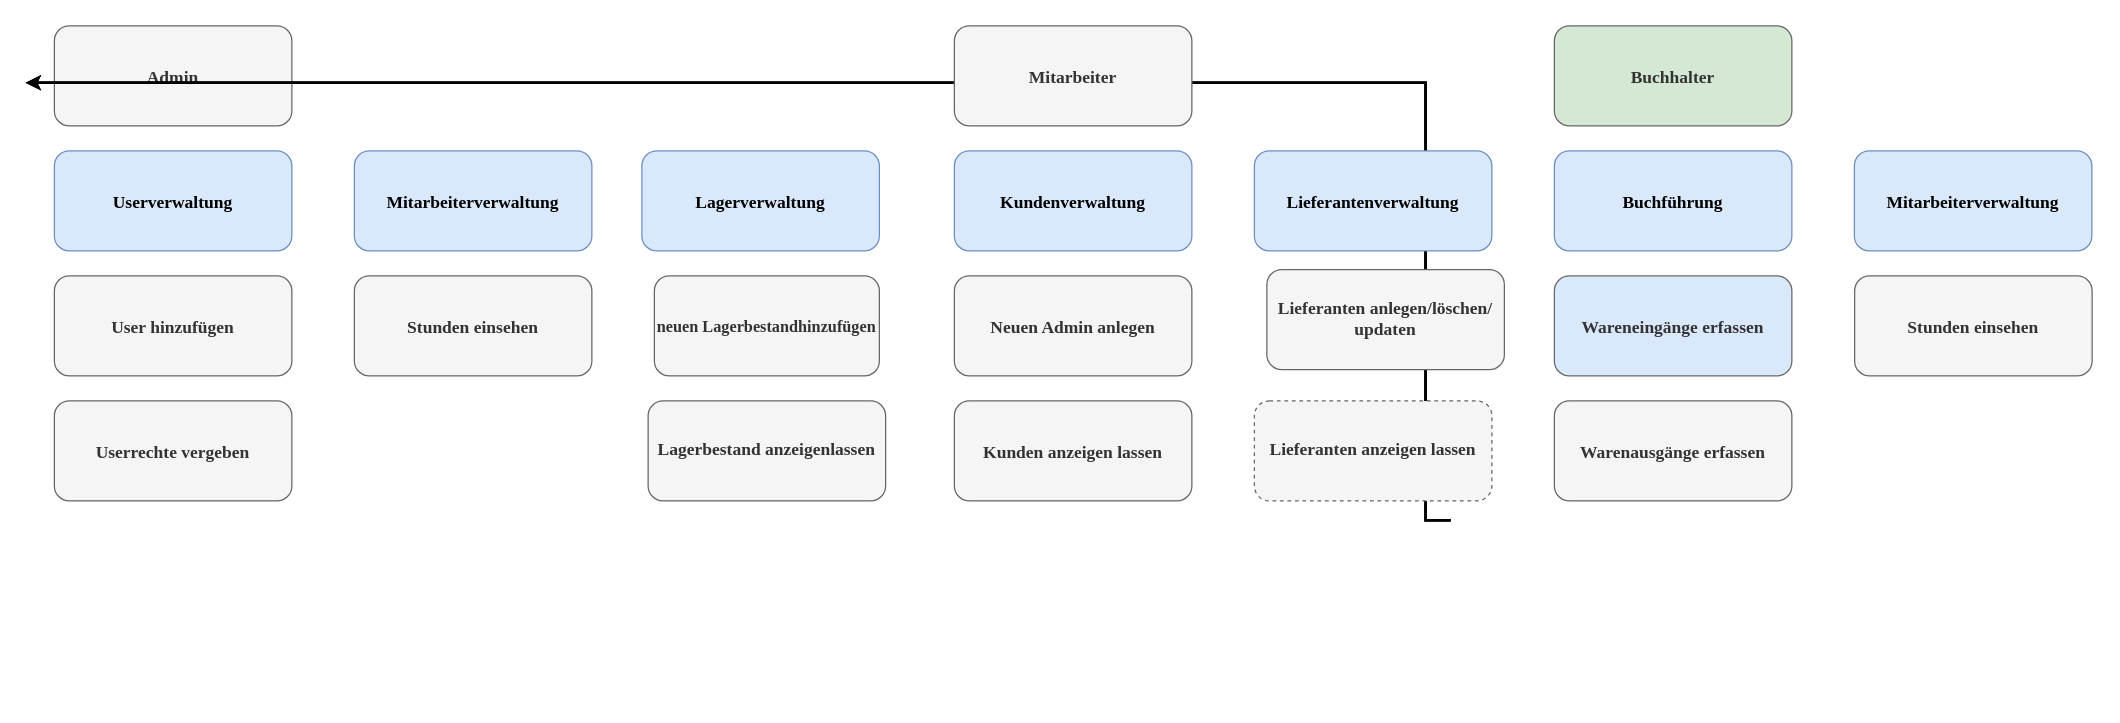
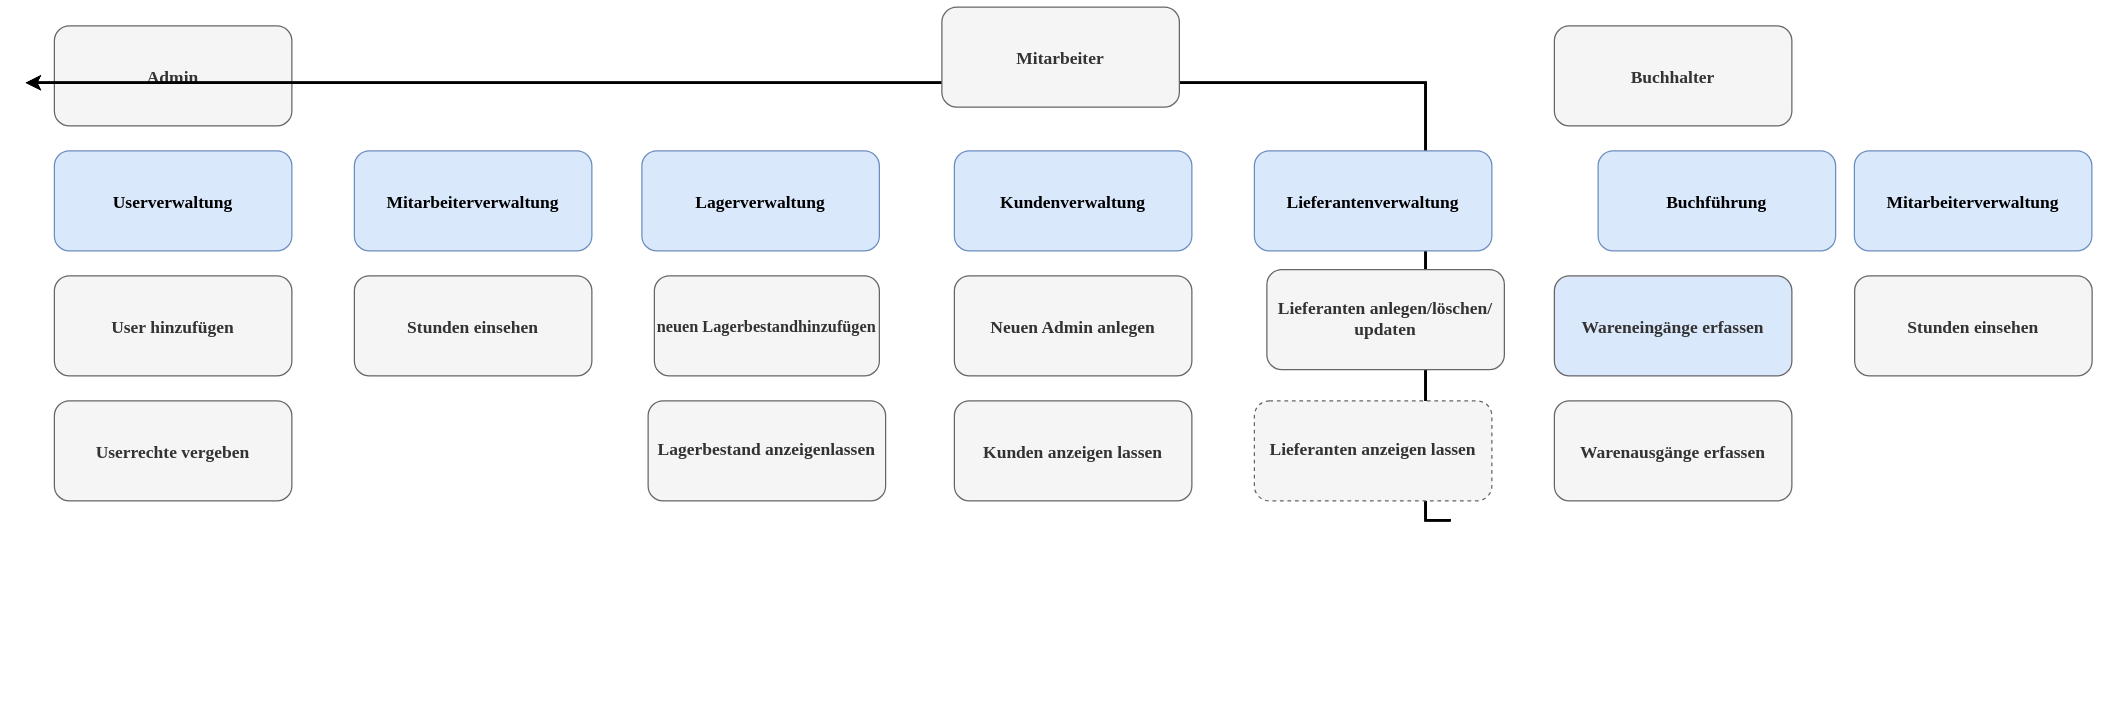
node "Mitarbeiter": moved (1073, 76) -> (1061, 57)
node "Buchhalter": fillcolor #d5e8d4 -> #f5f5f5
node "Buchführung": moved (1673, 201) -> (1717, 201)
